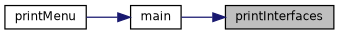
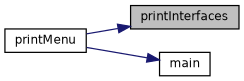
edge "main" -> "printInterfaces": now "printMenu" -> "printInterfaces"
